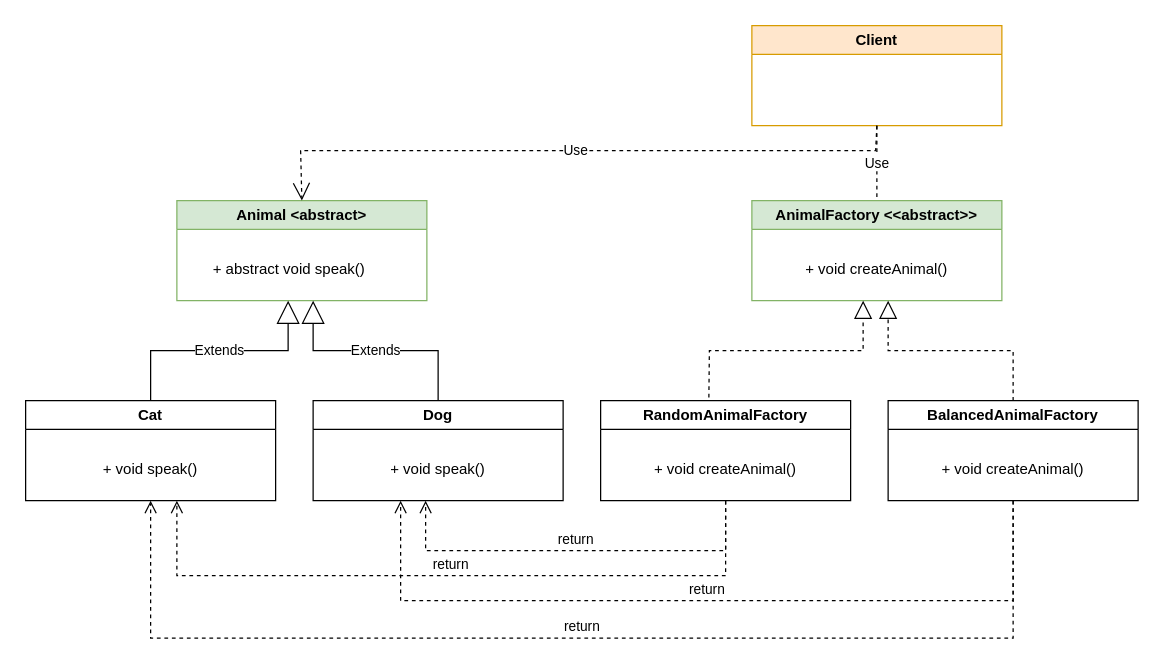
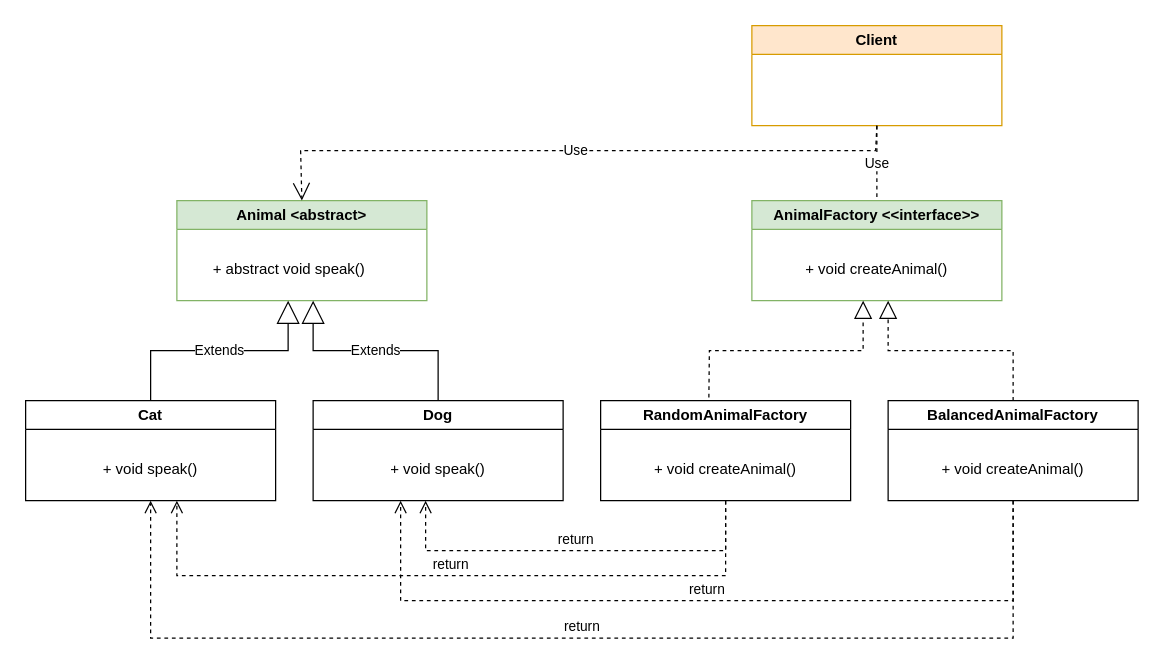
node "AnimalFactory <<abstract>>": label "AnimalFactory <<abstract>>" -> "AnimalFactory <<interface>>"
